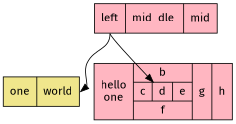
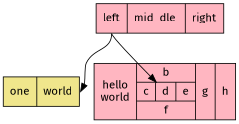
node "left": text "mid" -> "right"
node "hello": text "one" -> "world"
